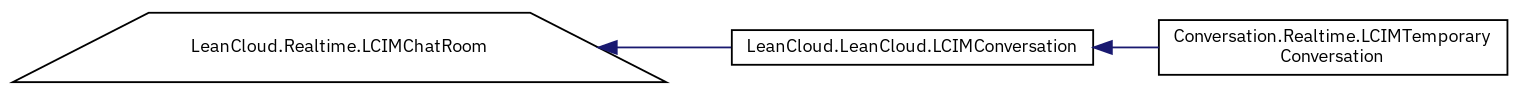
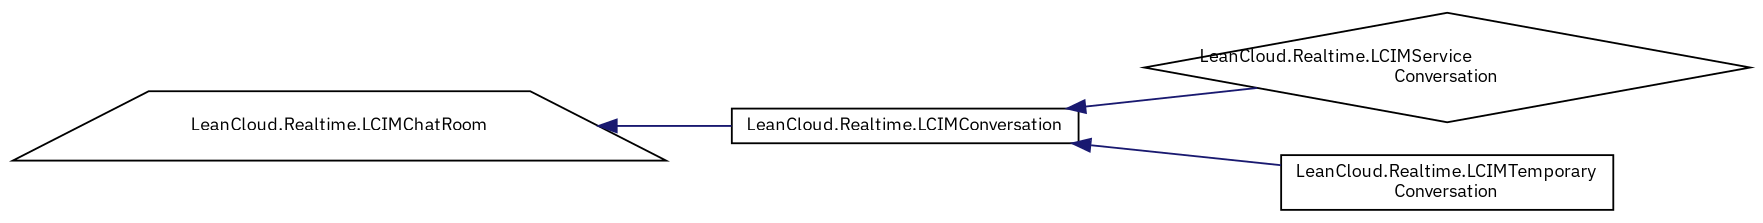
node "LeanCloud.LeanCloud.LCIMConversation": label "LeanCloud.LeanCloud.LCIMConversation" -> "LeanCloud.Realtime.LCIMConversation"
node "Conversation.Realtime.LCIMTemporary Conversation": label "Conversation.Realtime.LCIMTemporary Conversation" -> "LeanCloud.Realtime.LCIMTemporary Conversation"
node "LeanCloud.Realtime.LCIMService Conversation": added
